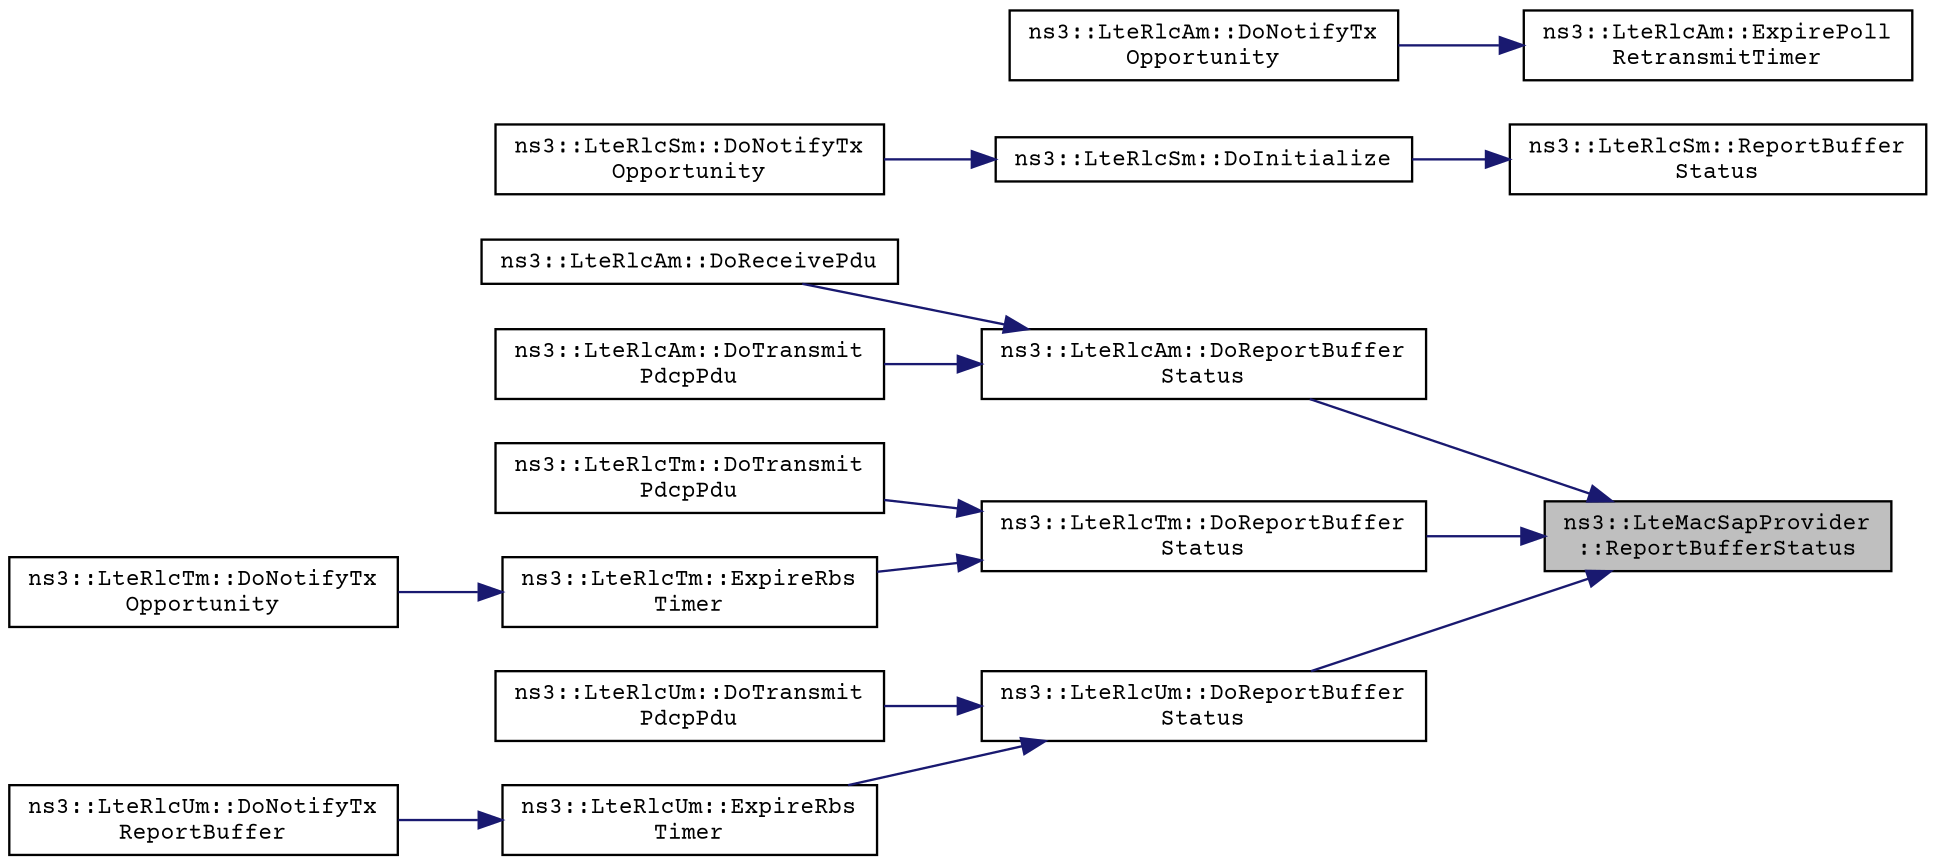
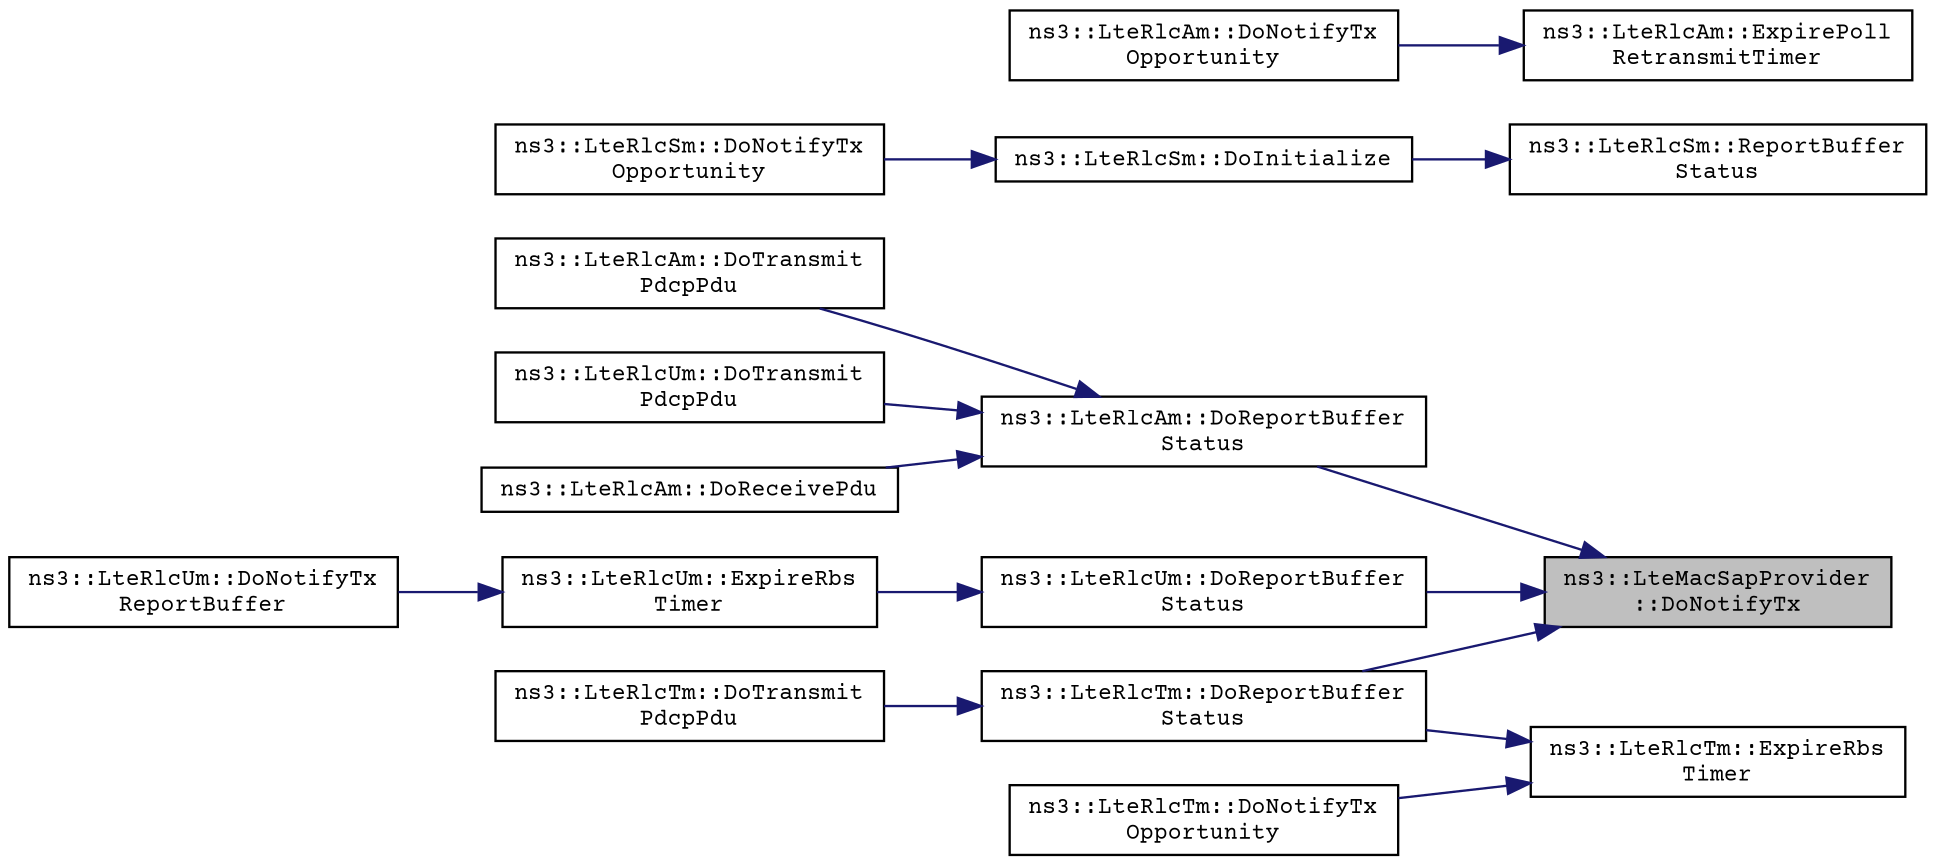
node "ns3::LteMacSapProvider ::ReportBufferStatus": label "ns3::LteMacSapProvider ::ReportBufferStatus" -> "ns3::LteMacSapProvider ::DoNotifyTx"
edge "ns3::LteRlcTm::ExpireRbs Timer" -> "ns3::LteRlcTm::DoReportBuffer Status": reversed
edge "ns3::LteRlcUm::DoTransmit PdcpPdu" -> "ns3::LteRlcUm::DoReportBuffer Status": now "ns3::LteRlcUm::DoTransmit PdcpPdu" -> "ns3::LteRlcAm::DoReportBuffer Status"
